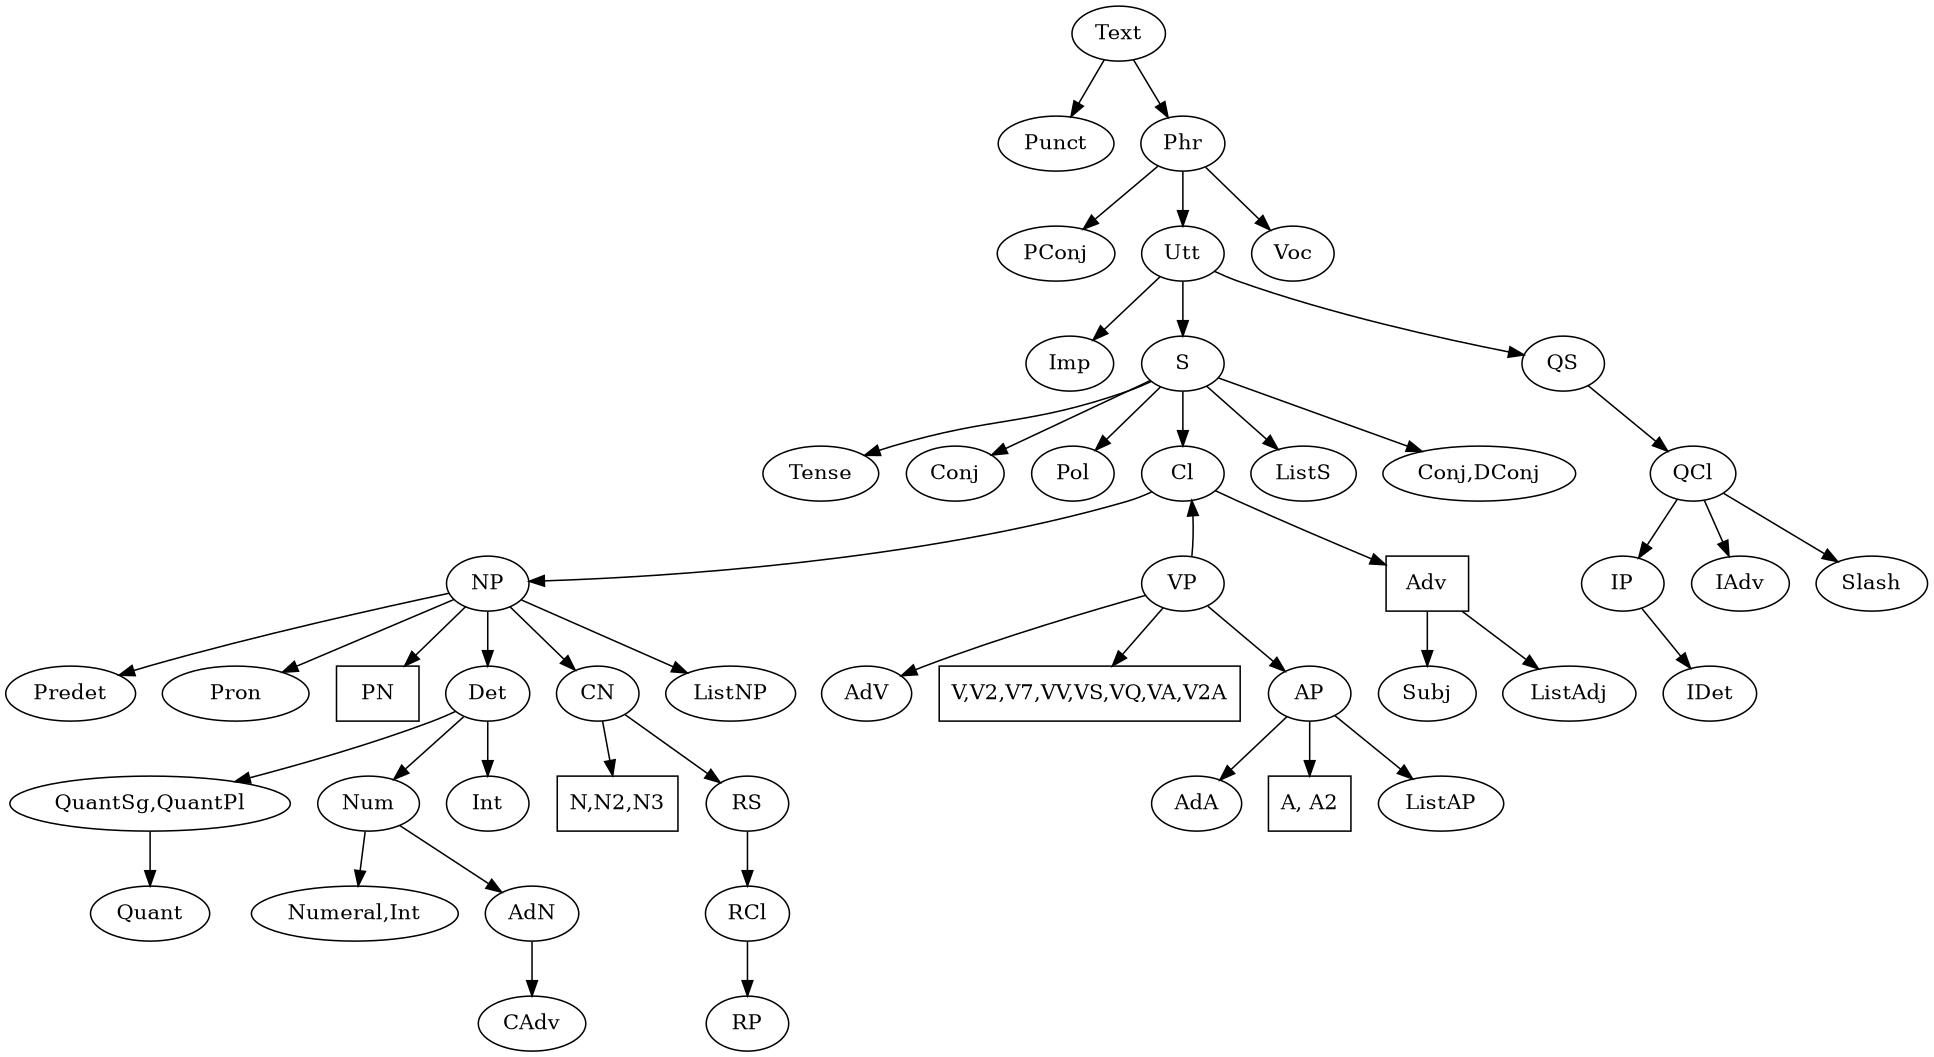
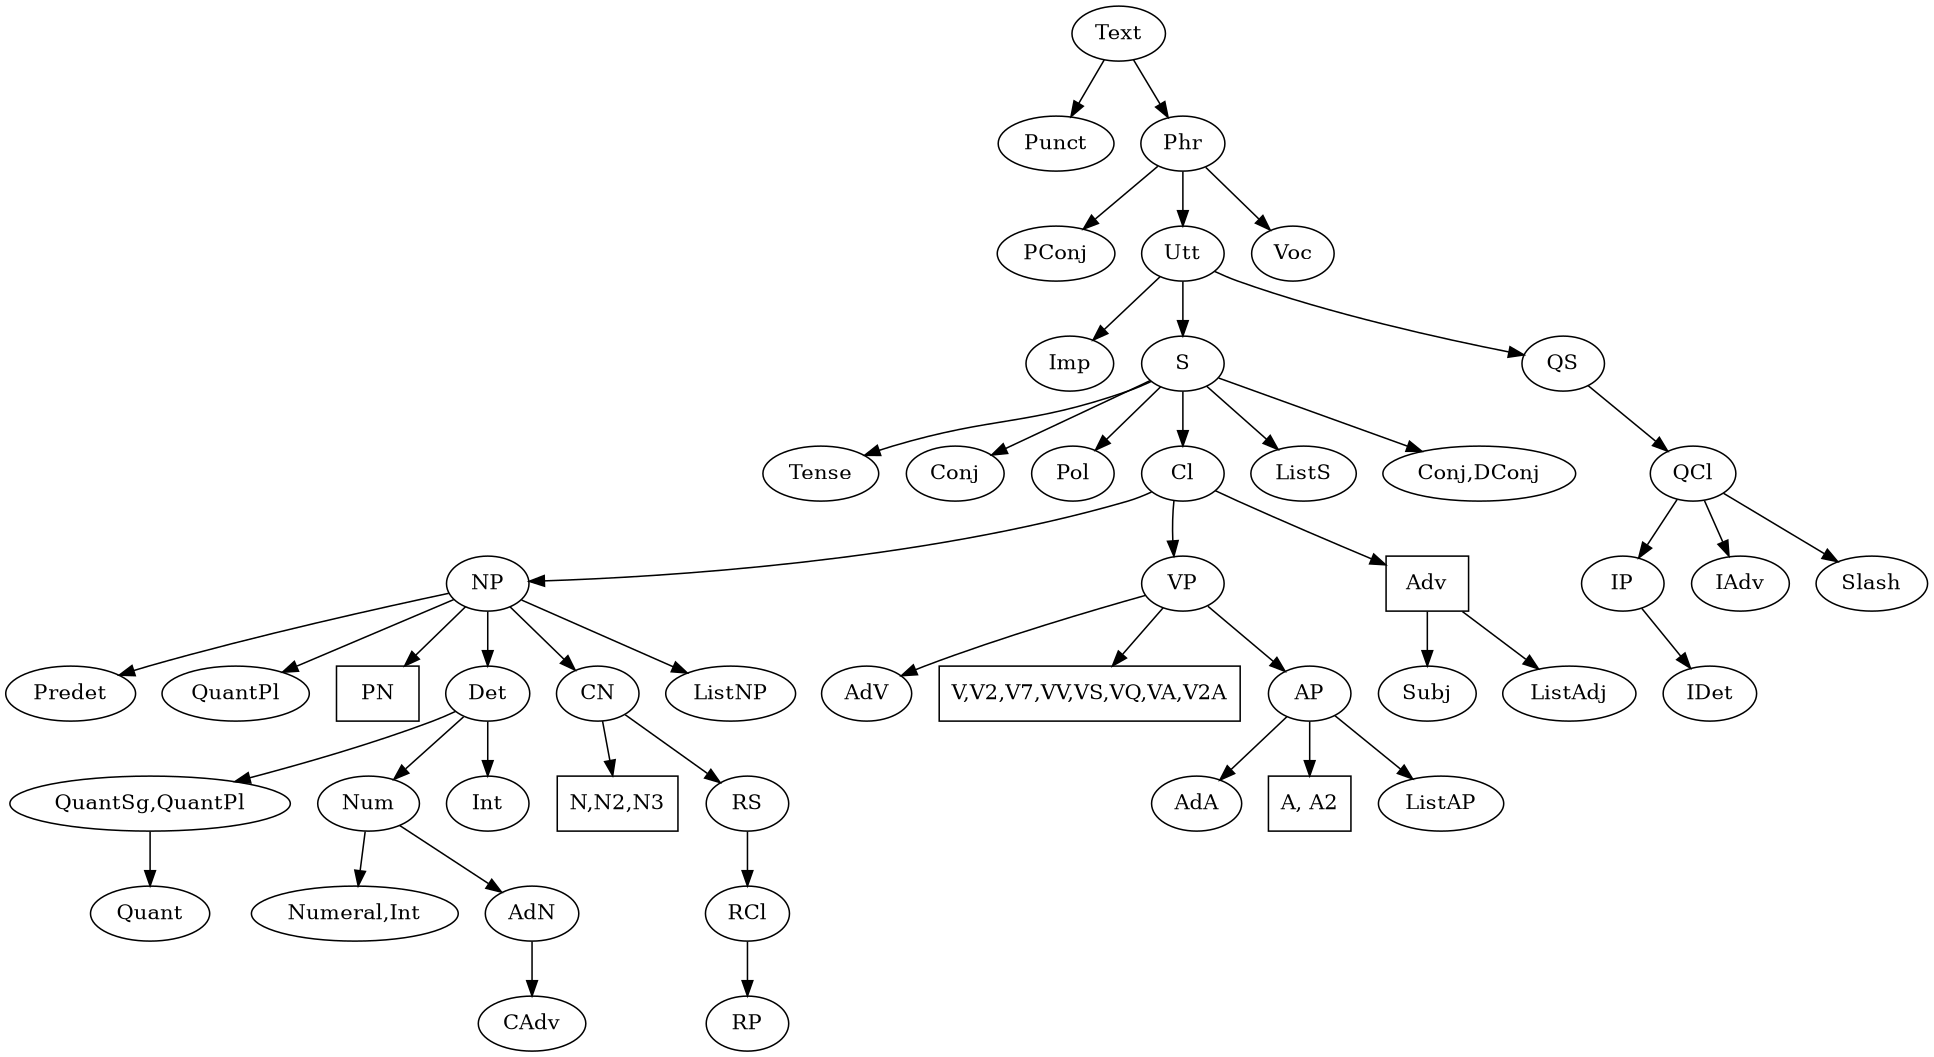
edge "VP" -> "Cl": reversed
node "Pron": label "Pron" -> "QuantPl"
